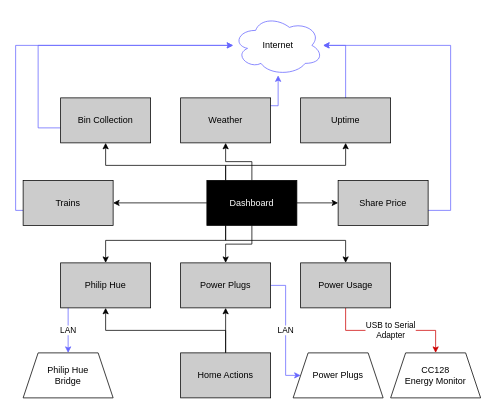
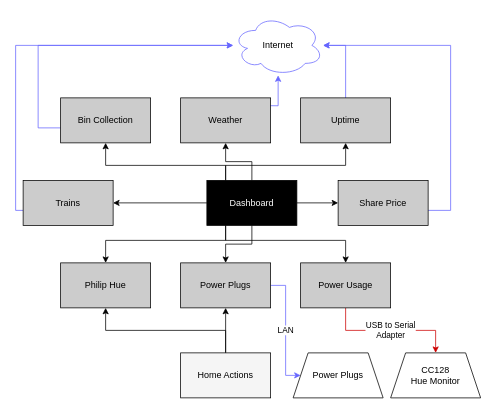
edge "Philip Hue" -> "Philip Hue Bridge": removed, label "LAN"
node "Philip Hue Bridge": removed
node "Home Actions": fillcolor #cccccc -> #f5f5f5
node "CC128 Energy Monitor": label "CC128 Energy Monitor" -> "CC128 Hue Monitor"
